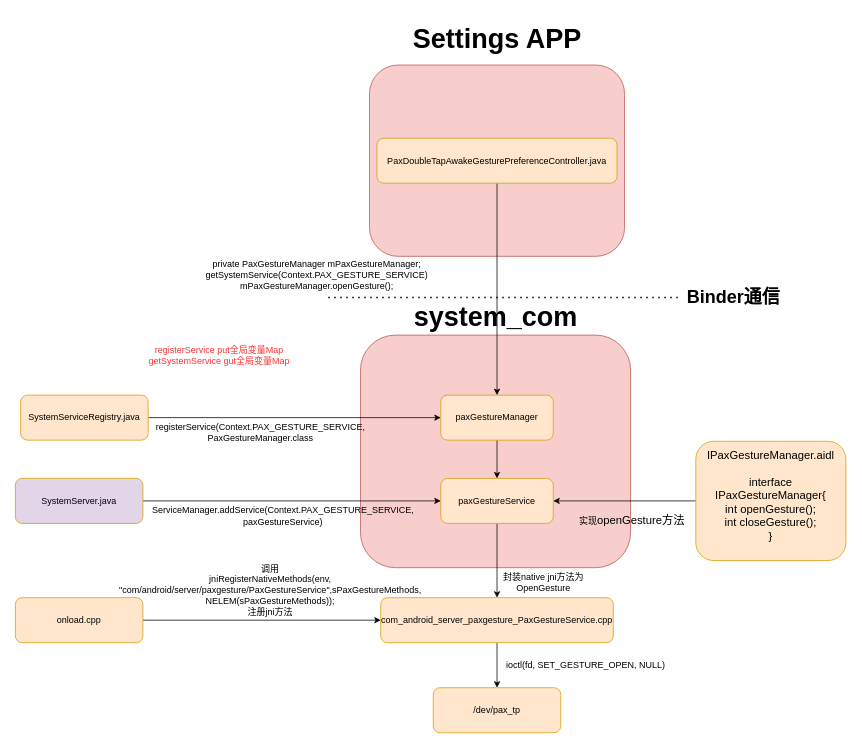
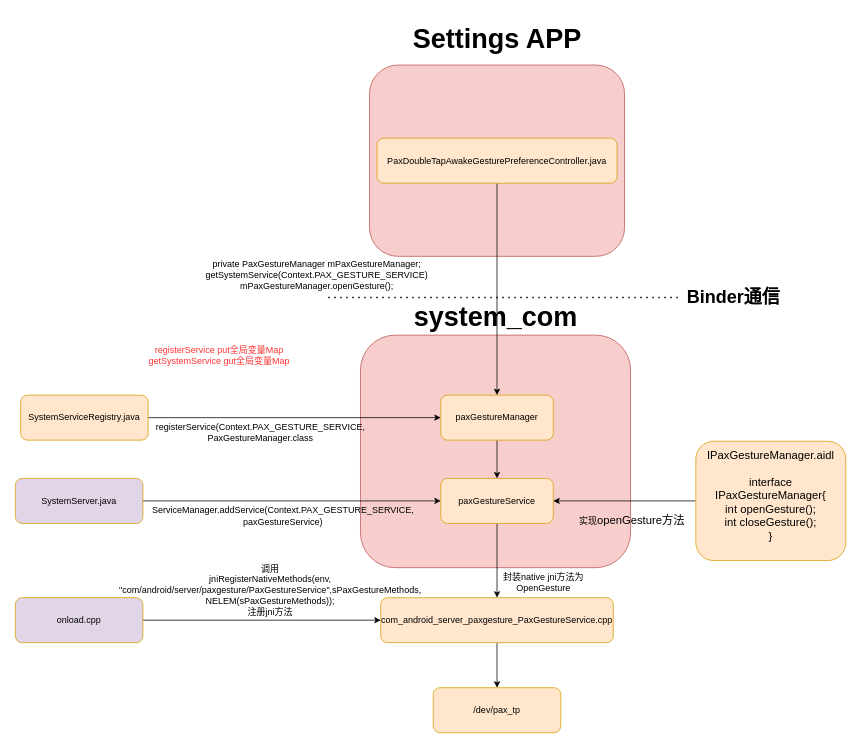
node "onload.cpp": fillcolor #ffe6cc -> #e1d5e7
node "ioctl(fd, SET_GESTURE_OPEN, NULL)": removed
